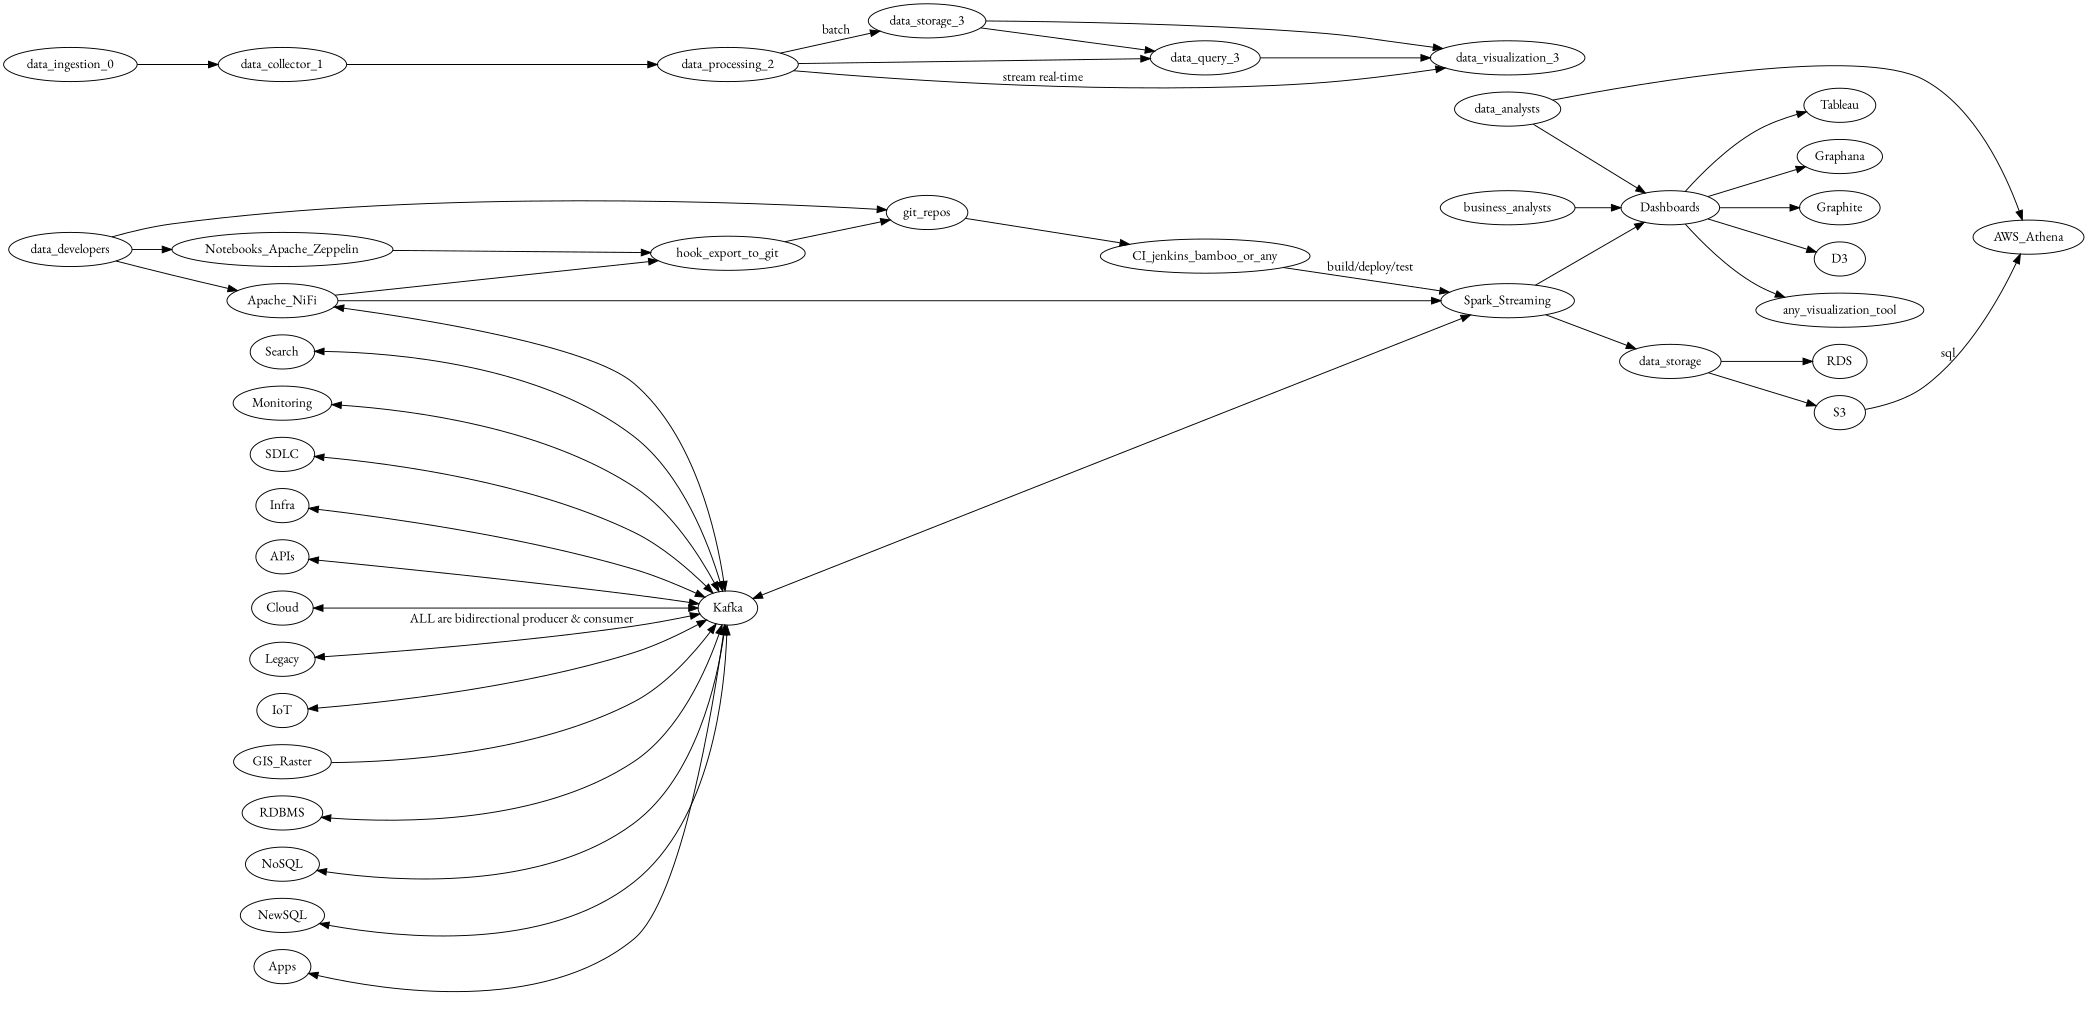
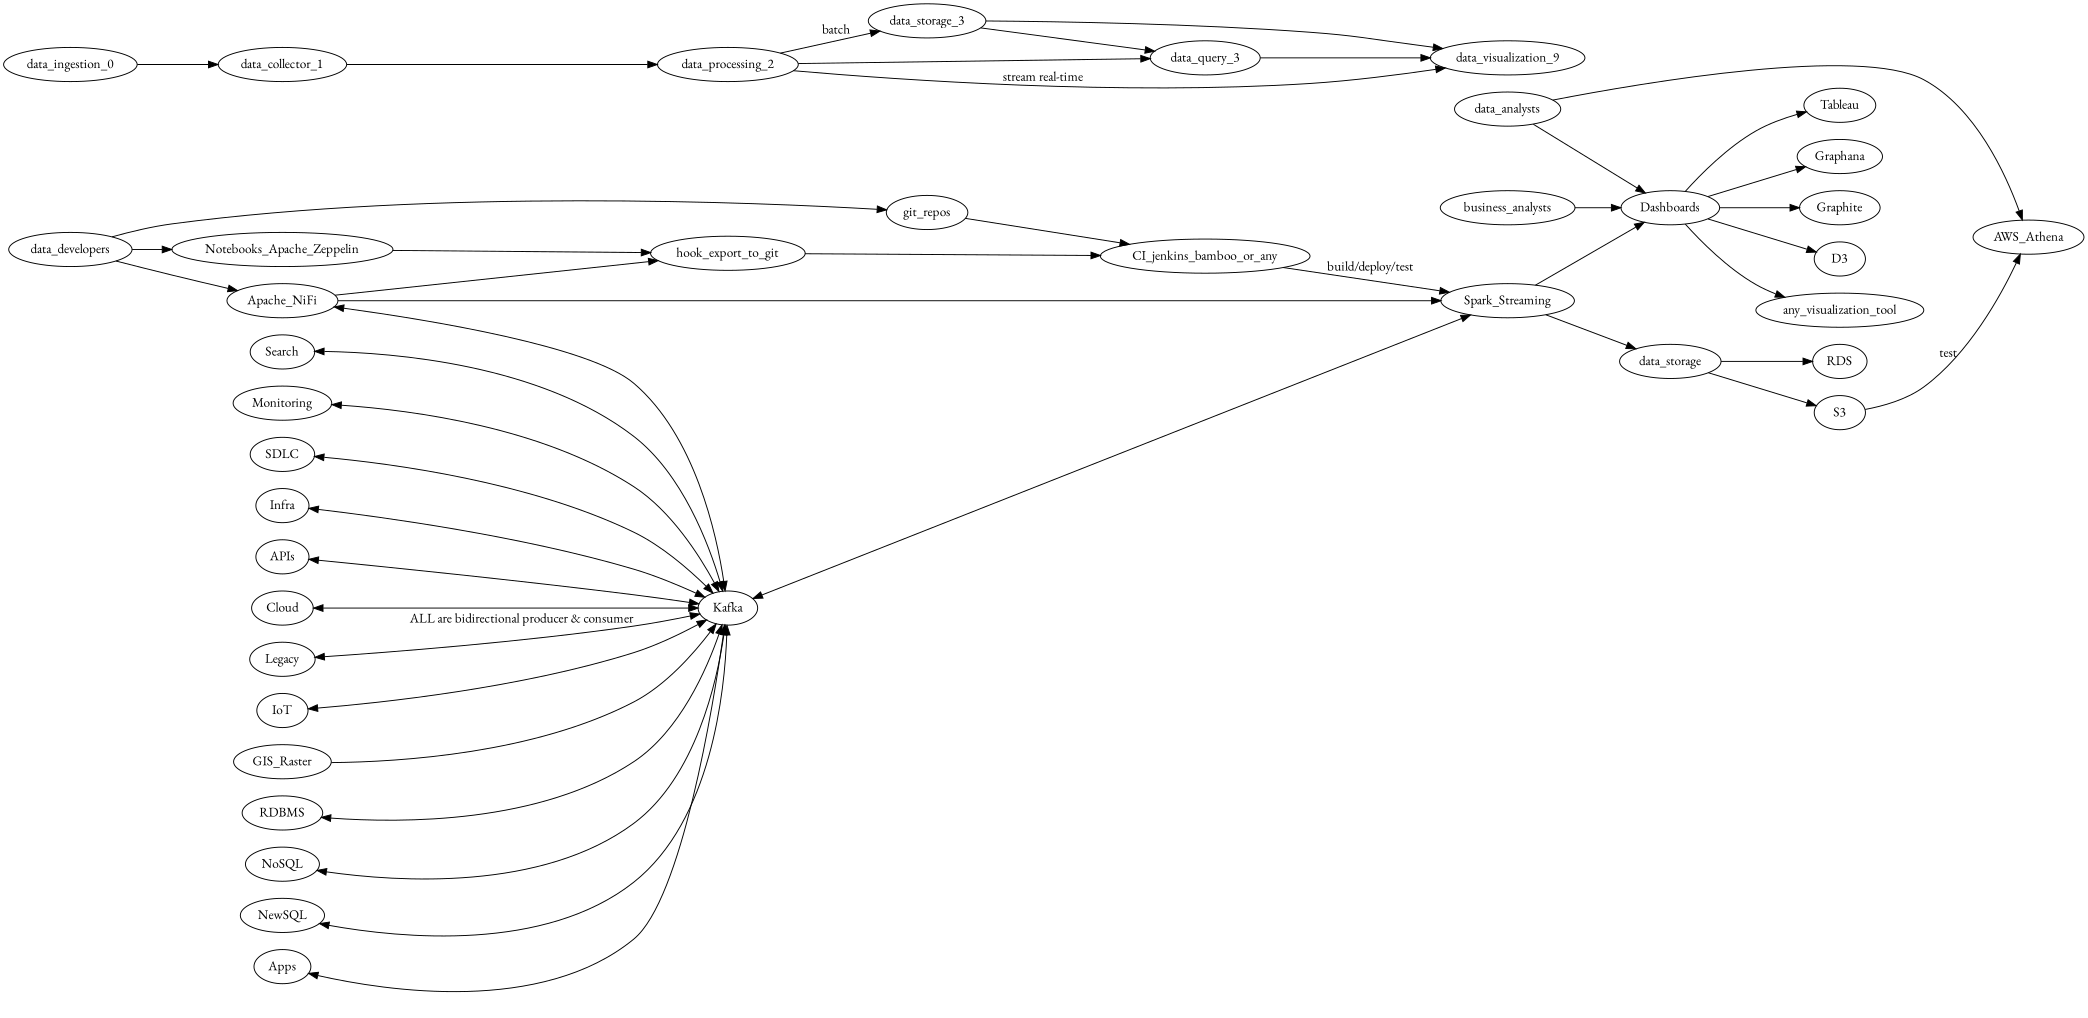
node "data_visualization_3": label "data_visualization_3" -> "data_visualization_9"
edge "hook_export_to_git" -> "git_repos": now "hook_export_to_git" -> "CI_jenkins_bamboo_or_any"
edge "S3" -> "AWS_Athena": label "sql" -> "test"
